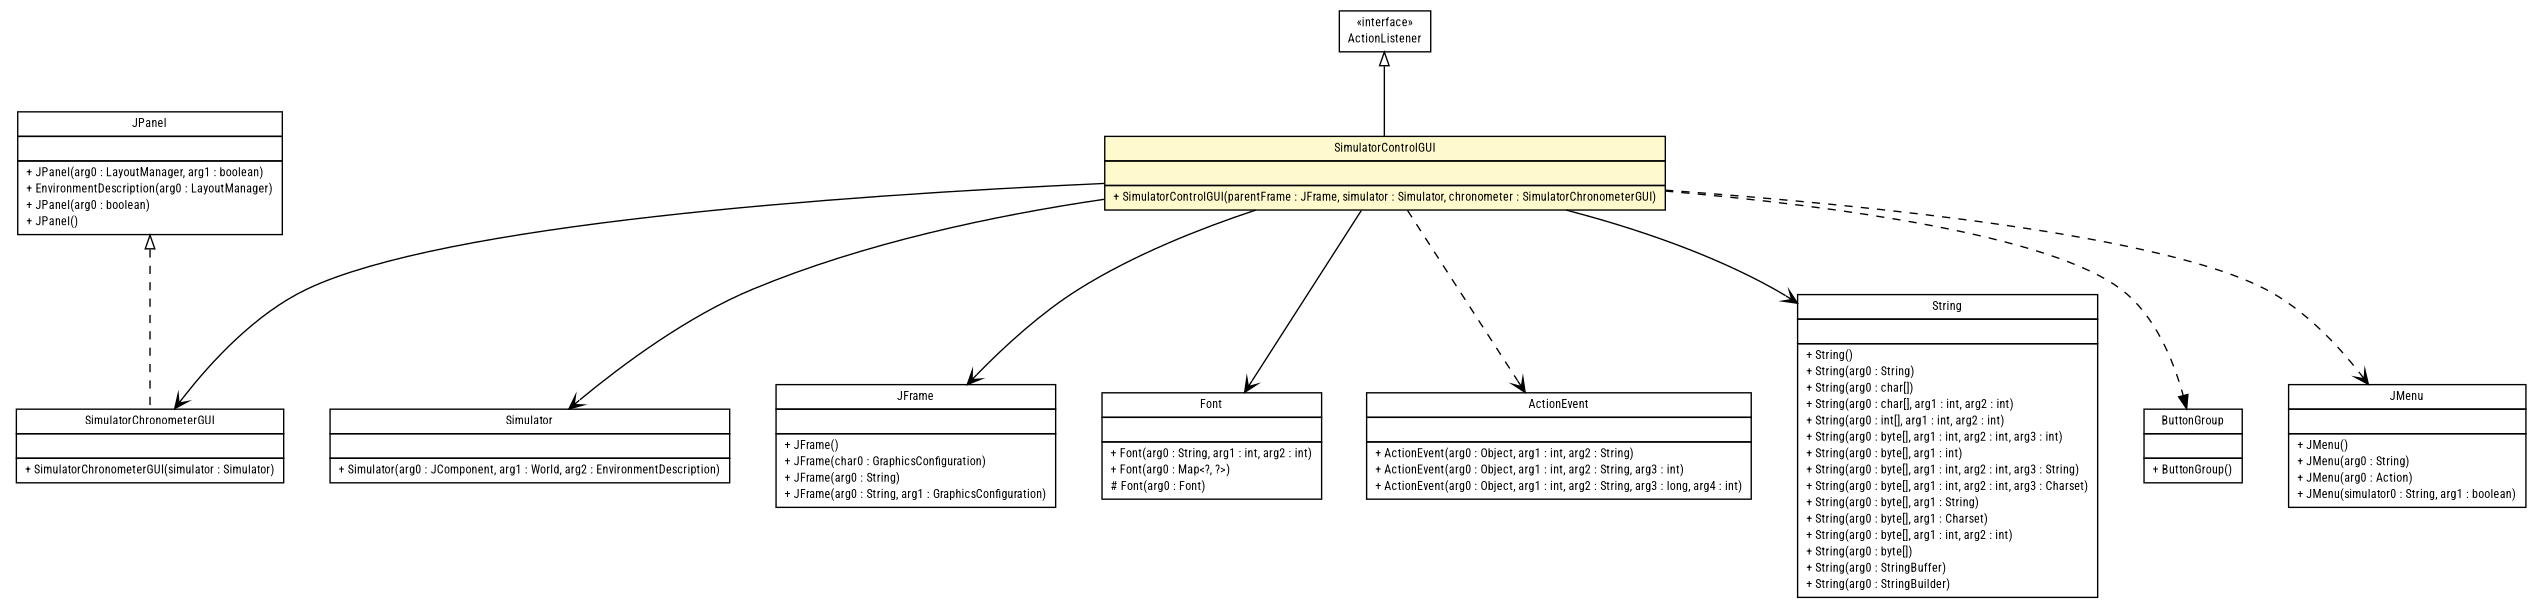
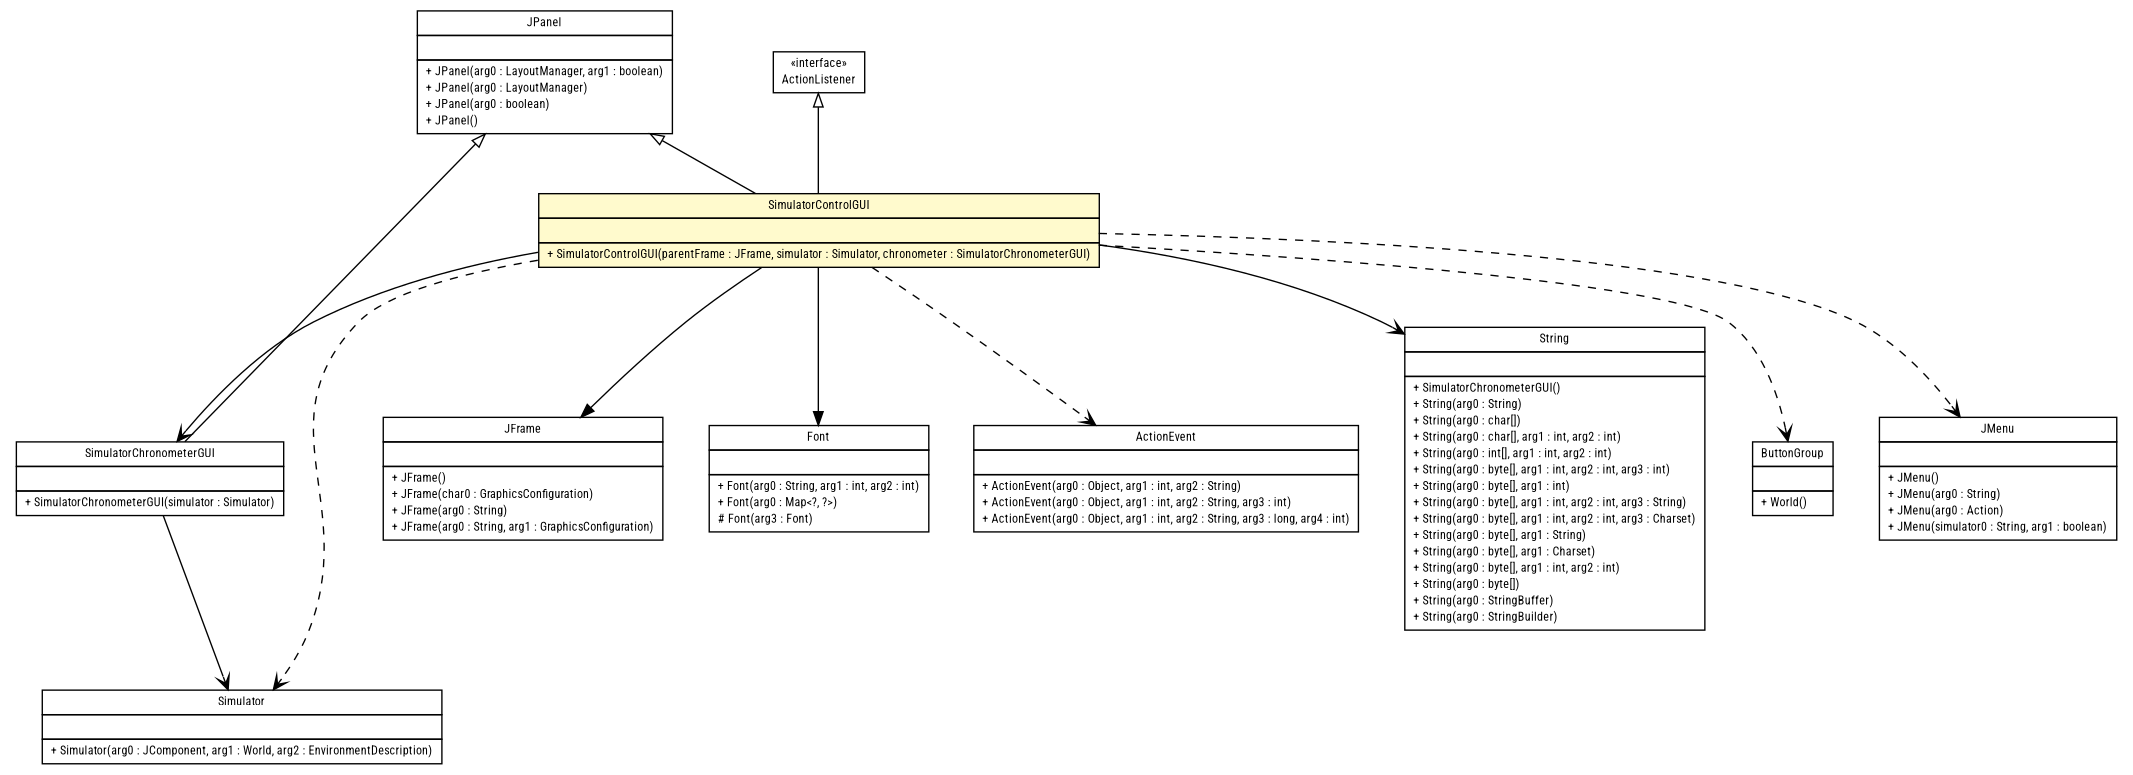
edge "SimulatorControlGUI" -> "JPanel": added
node "JPanel": text "+ EnvironmentDescription(arg0 : LayoutManager)" -> "+ JPanel(arg0 : LayoutManager)"
edge "SimulatorControlGUI" -> "ButtonGroup": arrowhead normal -> open
edge "SimulatorControlGUI" -> "Simulator": style solid -> dashed
edge "SimulatorControlGUI" -> "JFrame": arrowhead open -> normal
edge "SimulatorControlGUI" -> "Font": arrowhead open -> normal
edge "SimulatorChronometerGUI" -> "JPanel": style dashed -> solid
node "String": text "+ String()" -> "+ SimulatorChronometerGUI()"
node "ButtonGroup": text "+ ButtonGroup()" -> "+ World()"
node "Font": text "# Font(arg0 : Font)" -> "# Font(arg3 : Font)"
edge "SimulatorChronometerGUI" -> "Simulator": added
